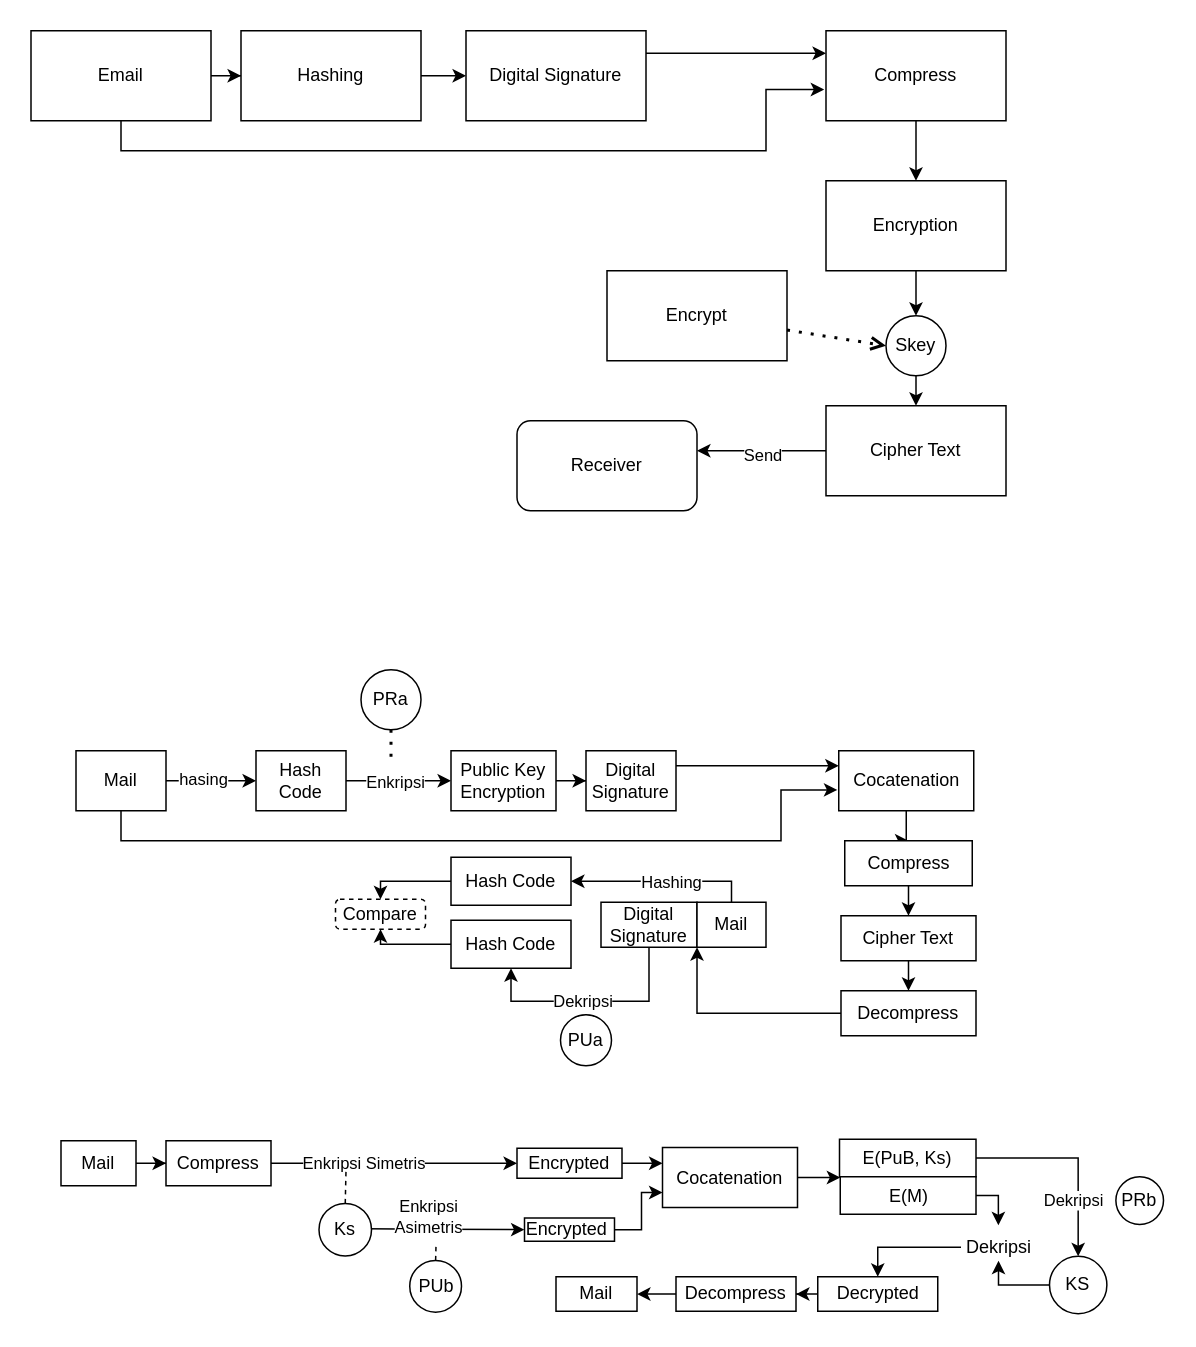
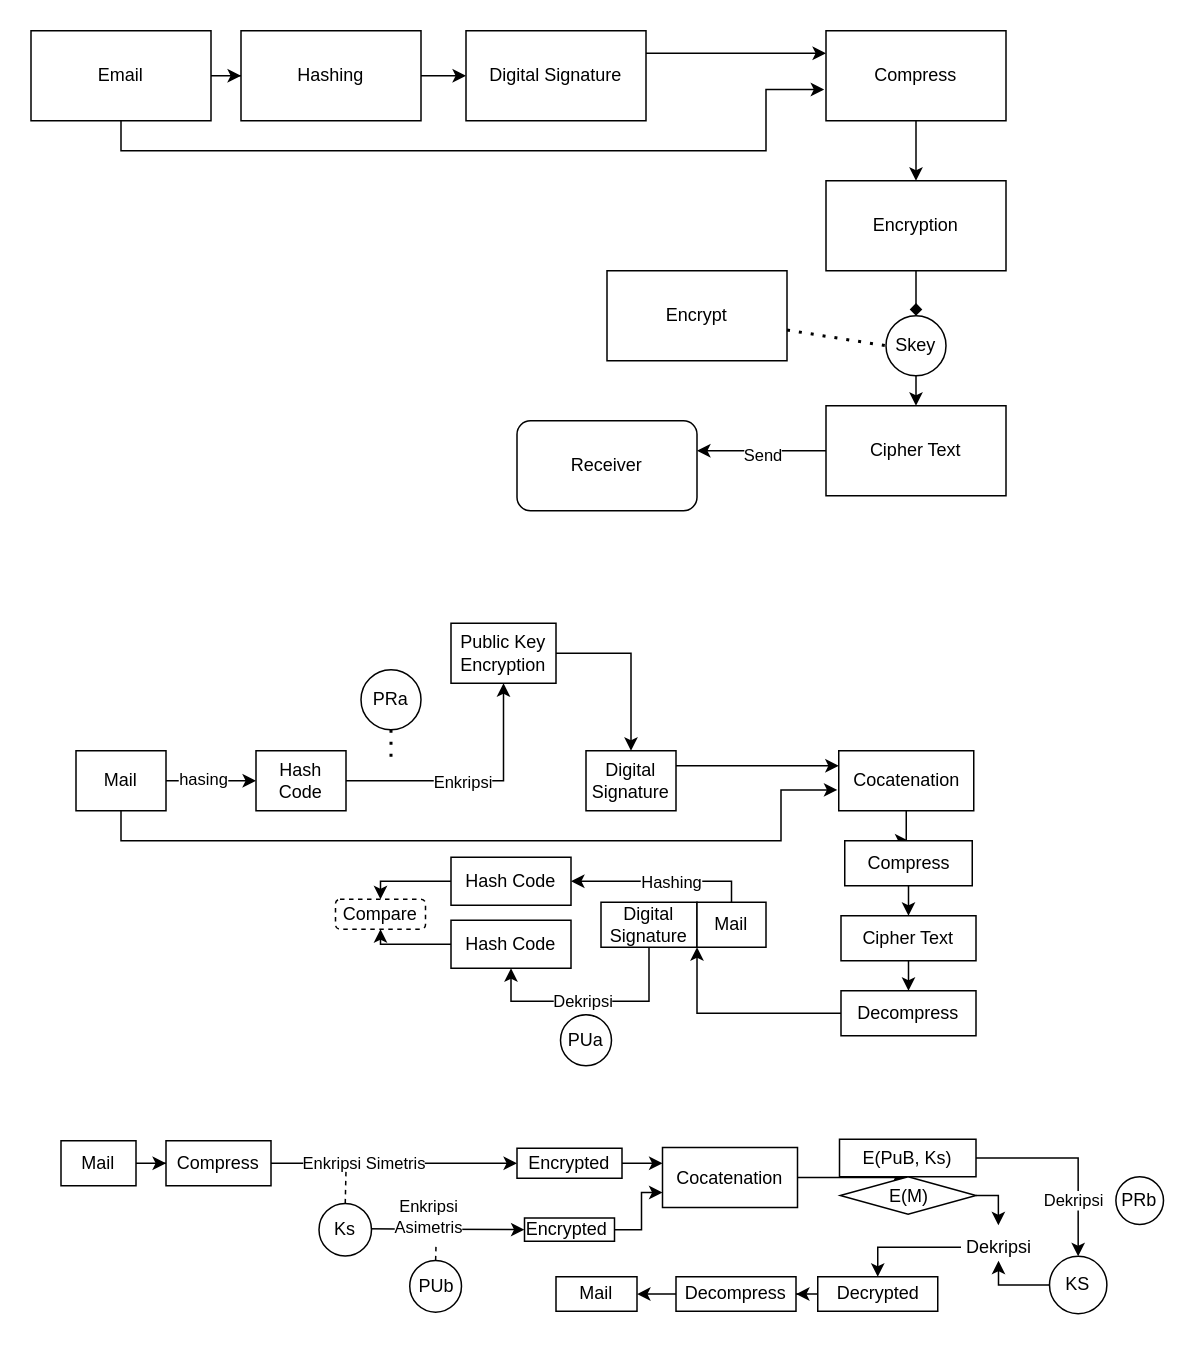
edge "Encryption" -> "Skey": arrowhead classic -> diamond
edge "Encrypt" -> "Skey": arrowhead open -> none
node "Public Key Encryption": moved (503, 781) -> (503, 653)
node "E(M)": shape rectangle -> diamond
